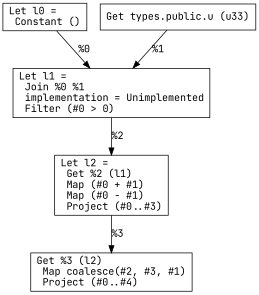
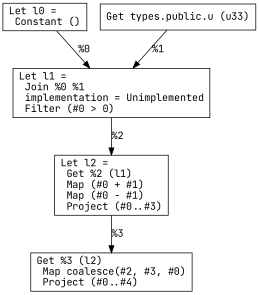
node "Get %3 (l2) Map coalesce(#2, #3, #1) Project (#0..#4)": label "Get %3 (l2) Map coalesce(#2, #3, #1) Project (#0..#4)" -> "Get %3 (l2) Map coalesce(#2, #3, #0) Project (#0..#4)"
